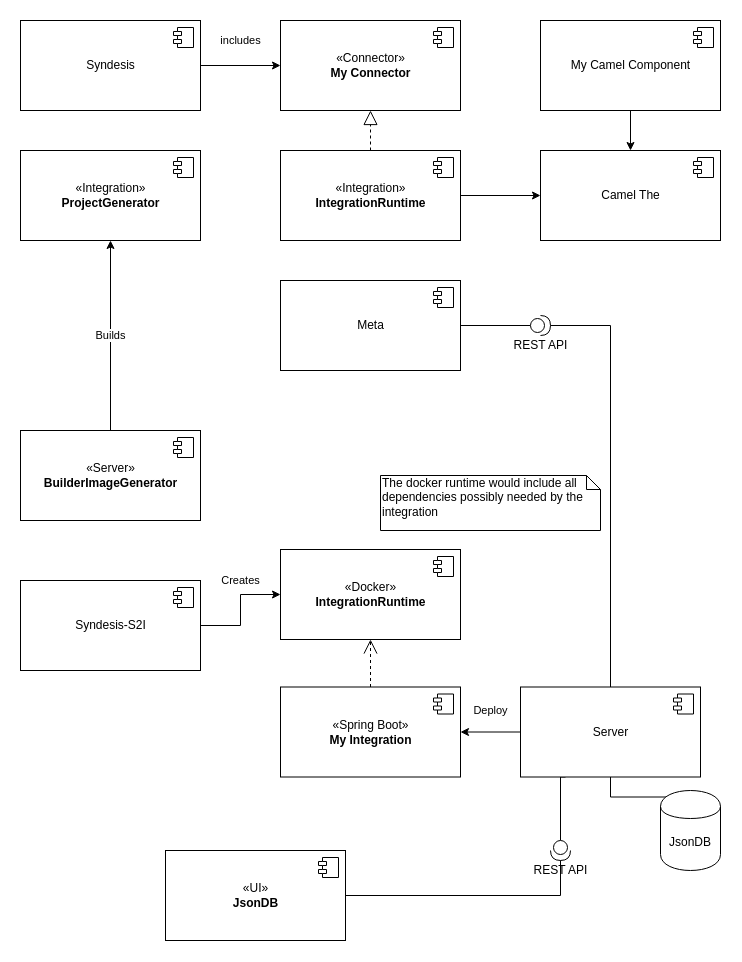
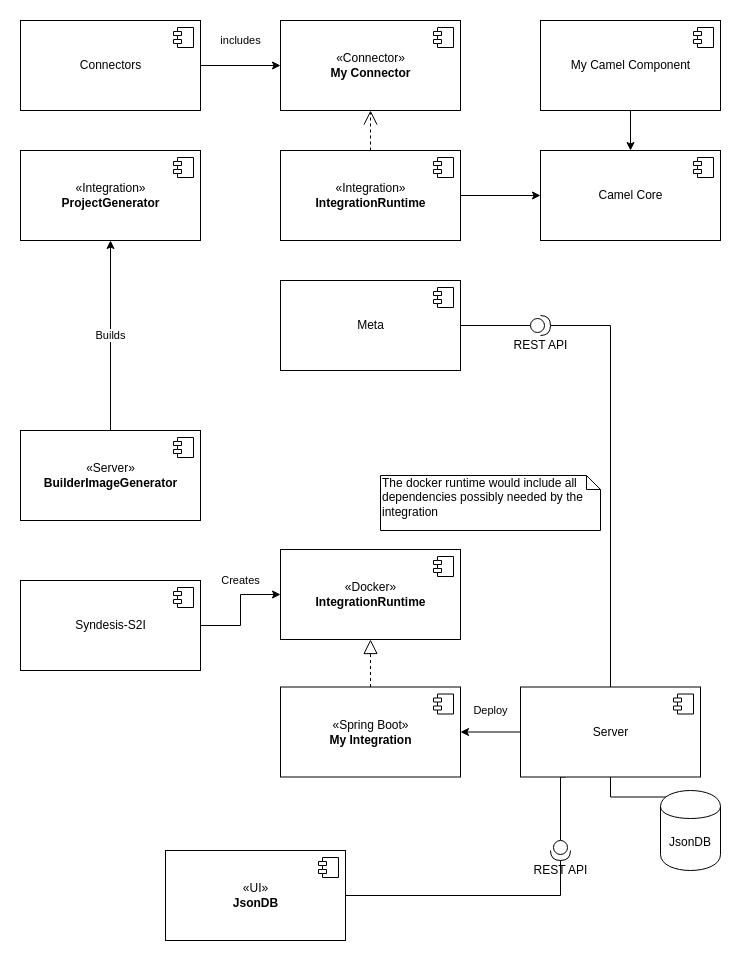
node "Syndesis": label "Syndesis" -> "Connectors"
edge "«Integration» IntegrationRuntime" -> "«Connector» My Connector": arrowhead block -> open
node "Camel The": label "Camel The" -> "Camel Core"
edge "«Spring Boot» My Integration" -> "«Docker» IntegrationRuntime": arrowhead open -> block
